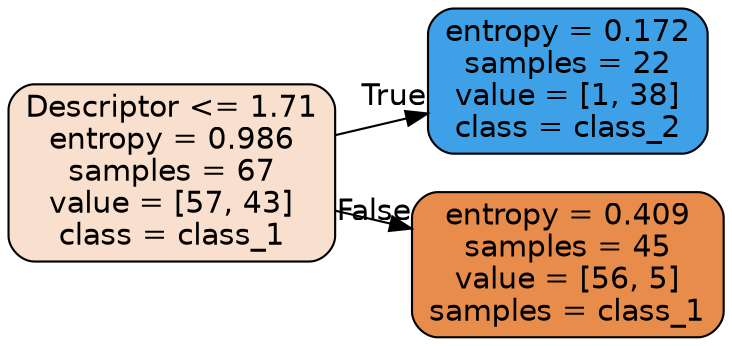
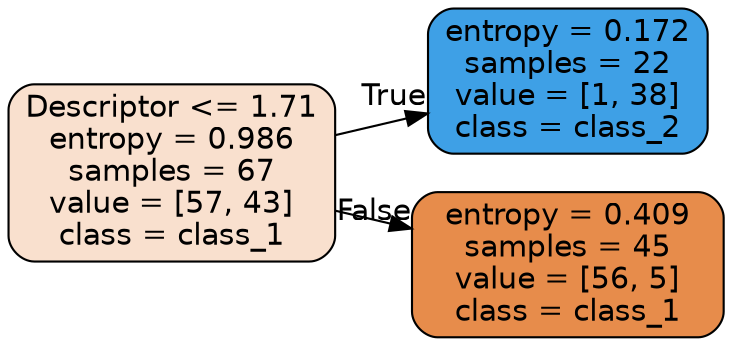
node "entropy = 0.409 samples = 45 value = [56, 5] samples = class_1": label "entropy = 0.409 samples = 45 value = [56, 5] samples = class_1" -> "entropy = 0.409 samples = 45 value = [56, 5] class = class_1"
